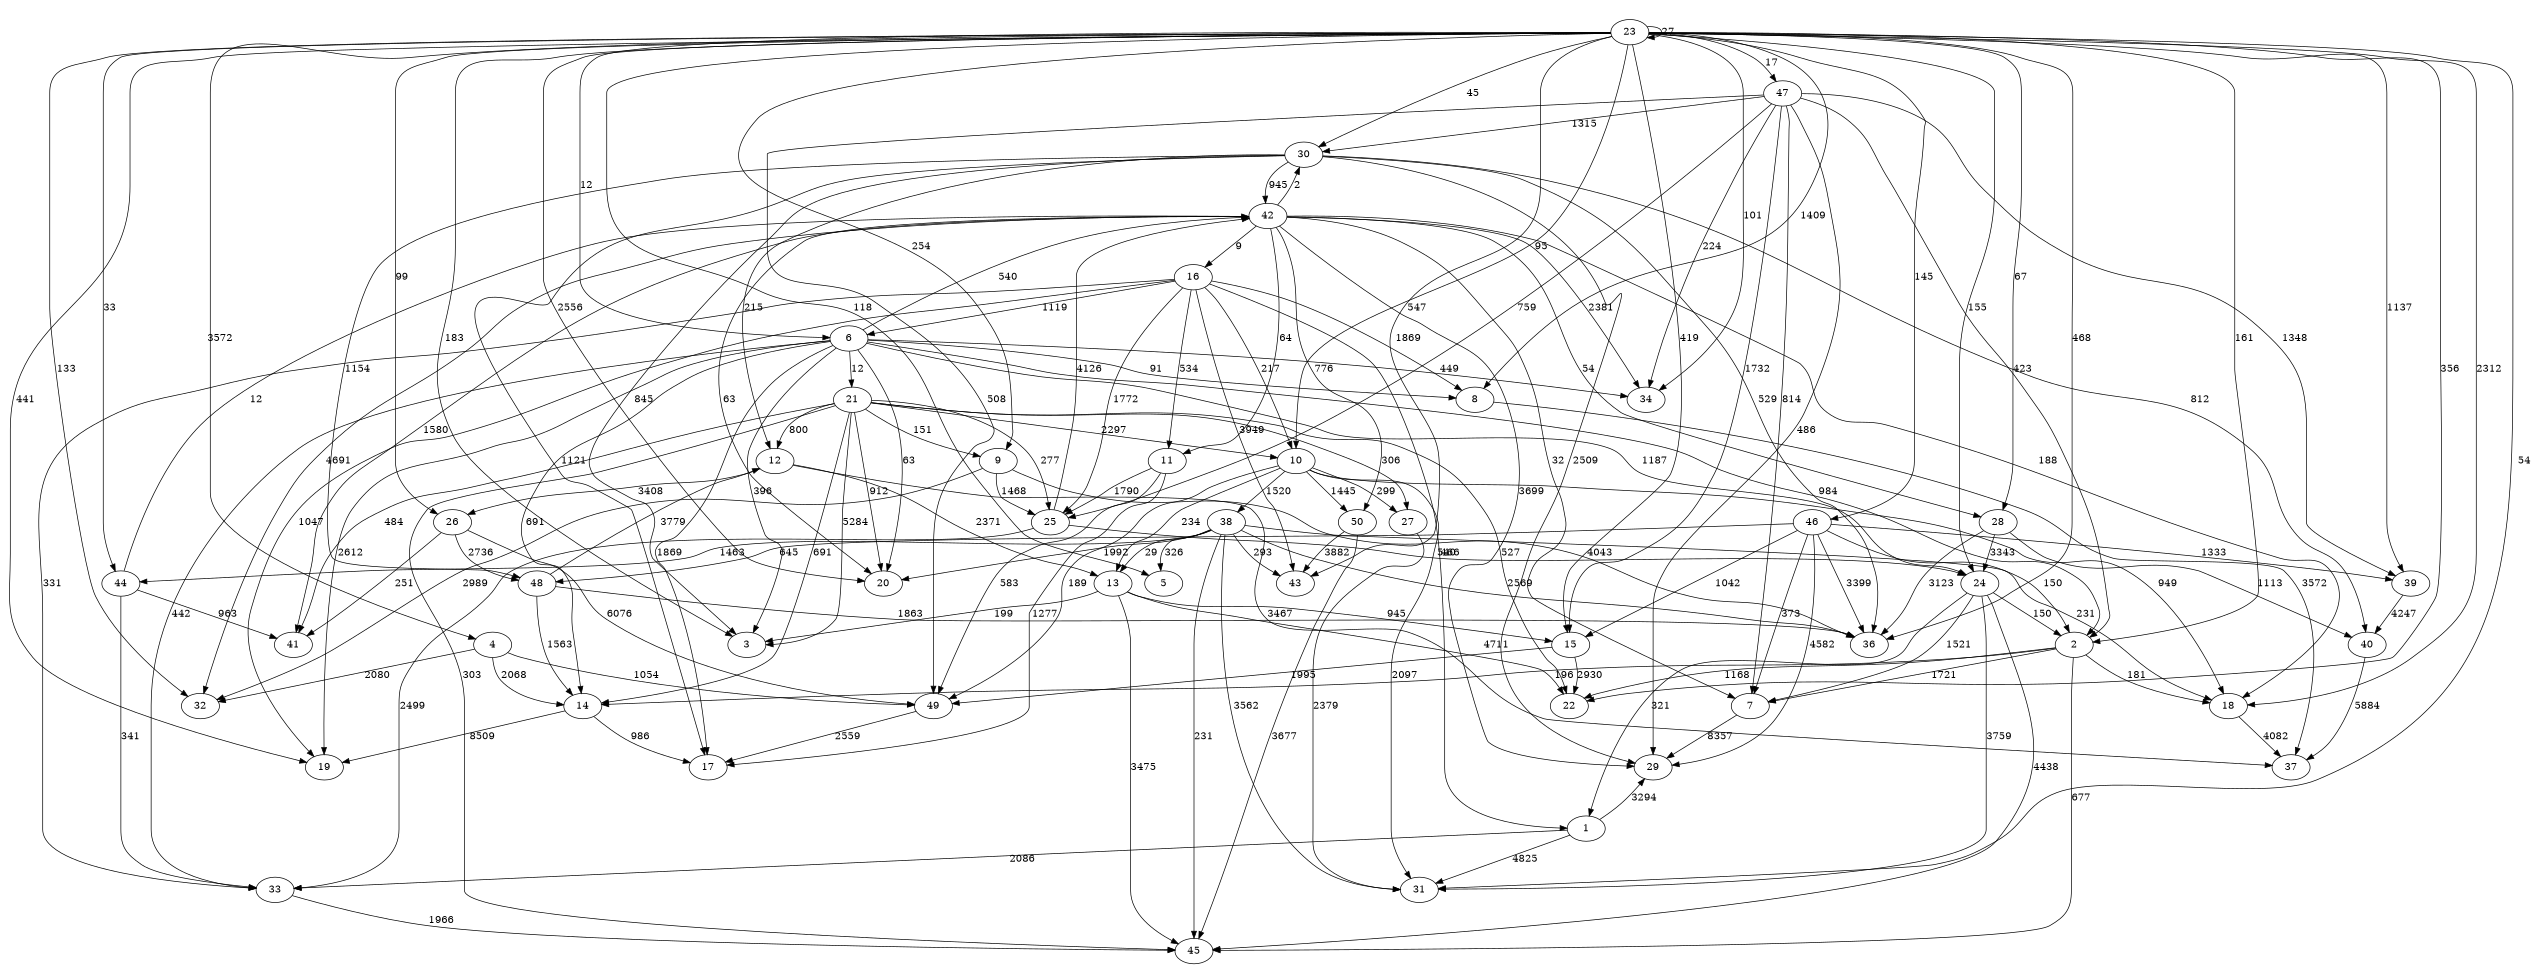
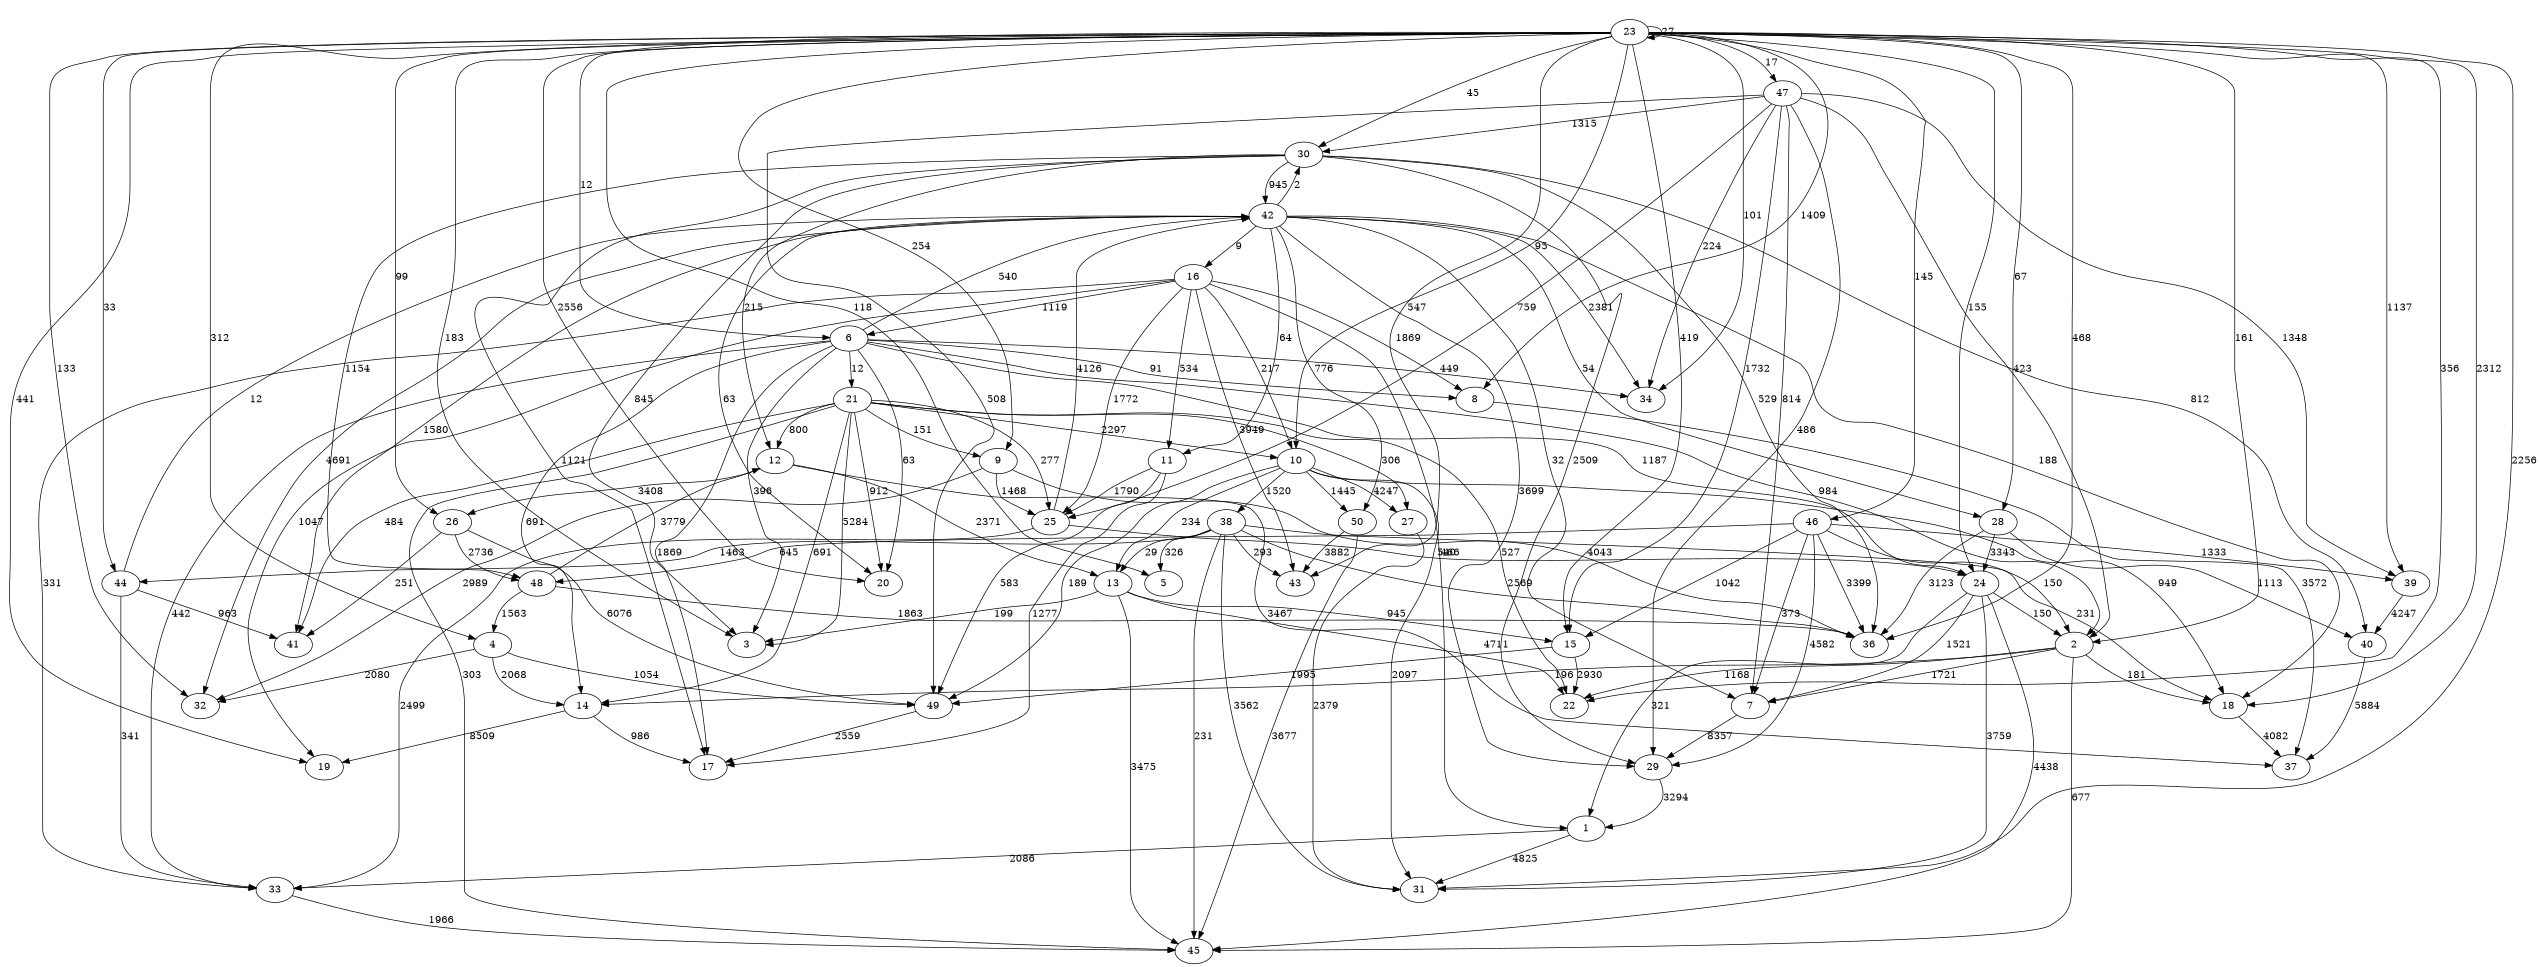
edge "23" -> "4": label "3572" -> "312"
edge "6" -> "19": removed, label "2612"
edge "23" -> "31": label "54" -> "2256"
edge "10" -> "27": label "299" -> "4247"
edge "38" -> "20": removed, label "1992"
edge "48" -> "14": now "48" -> "4"
edge "1" -> "29": reversed
